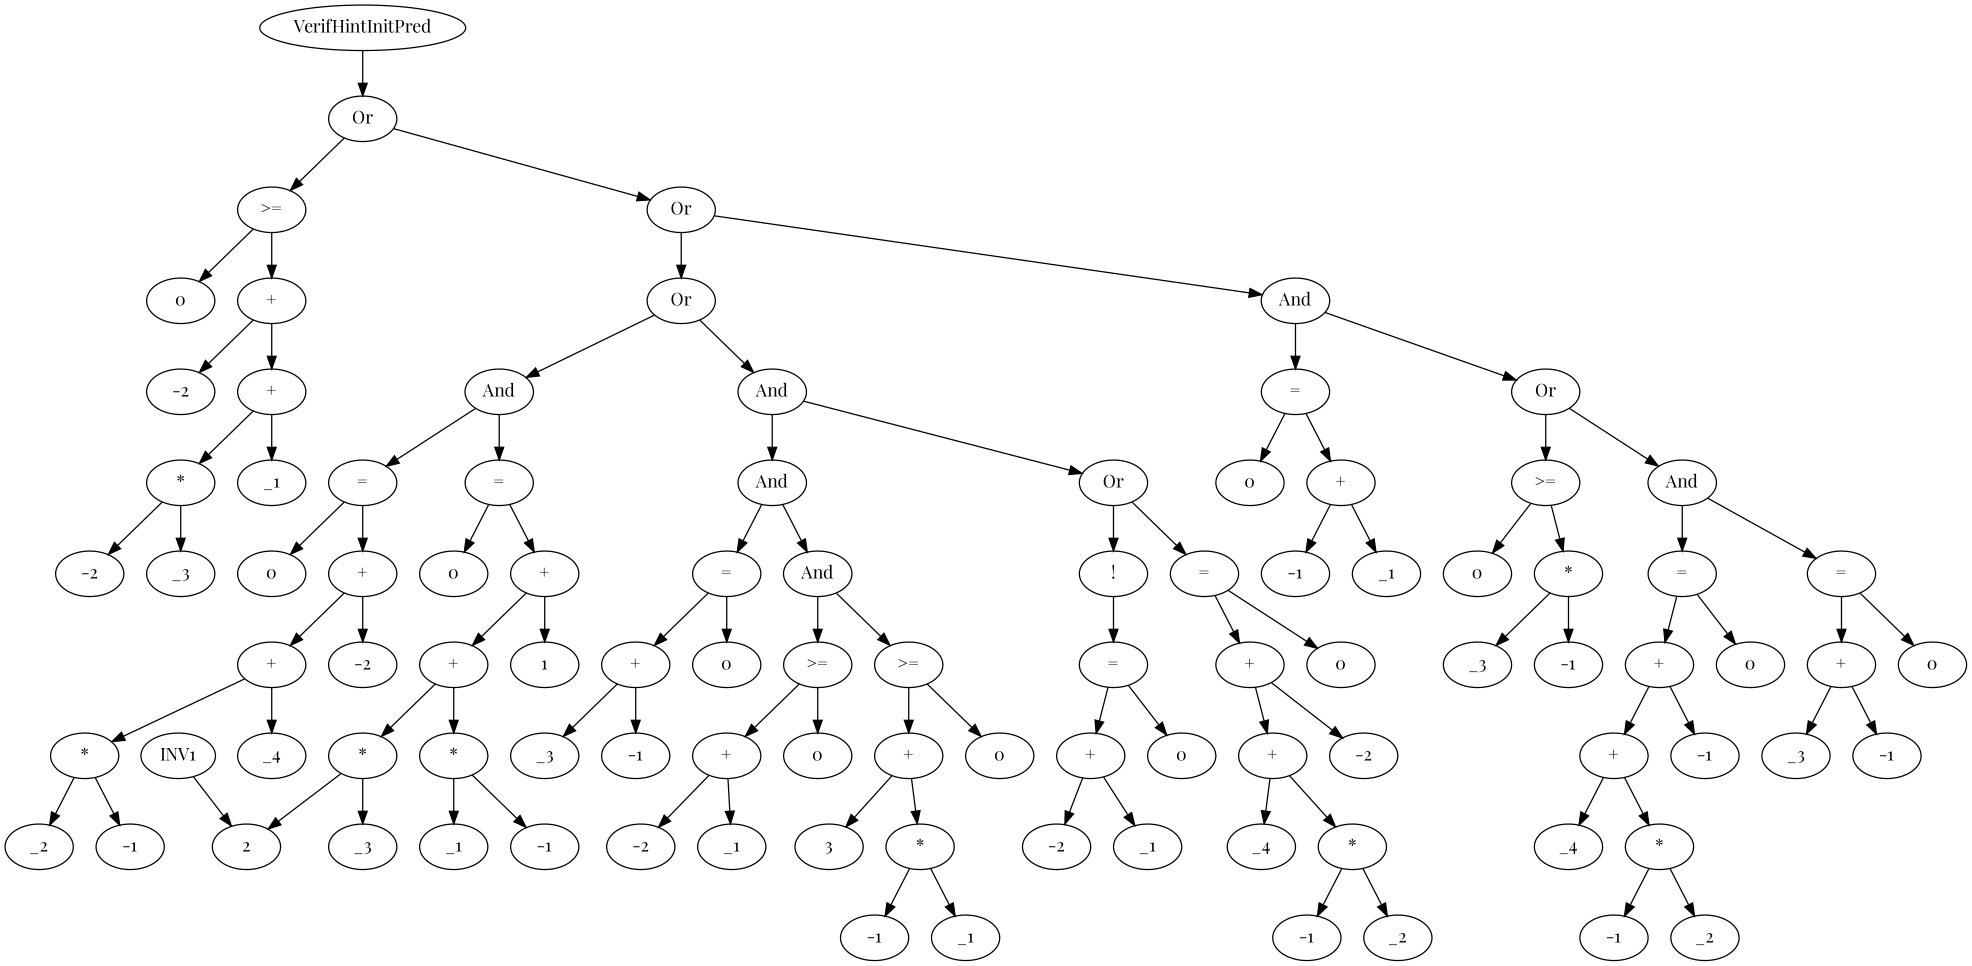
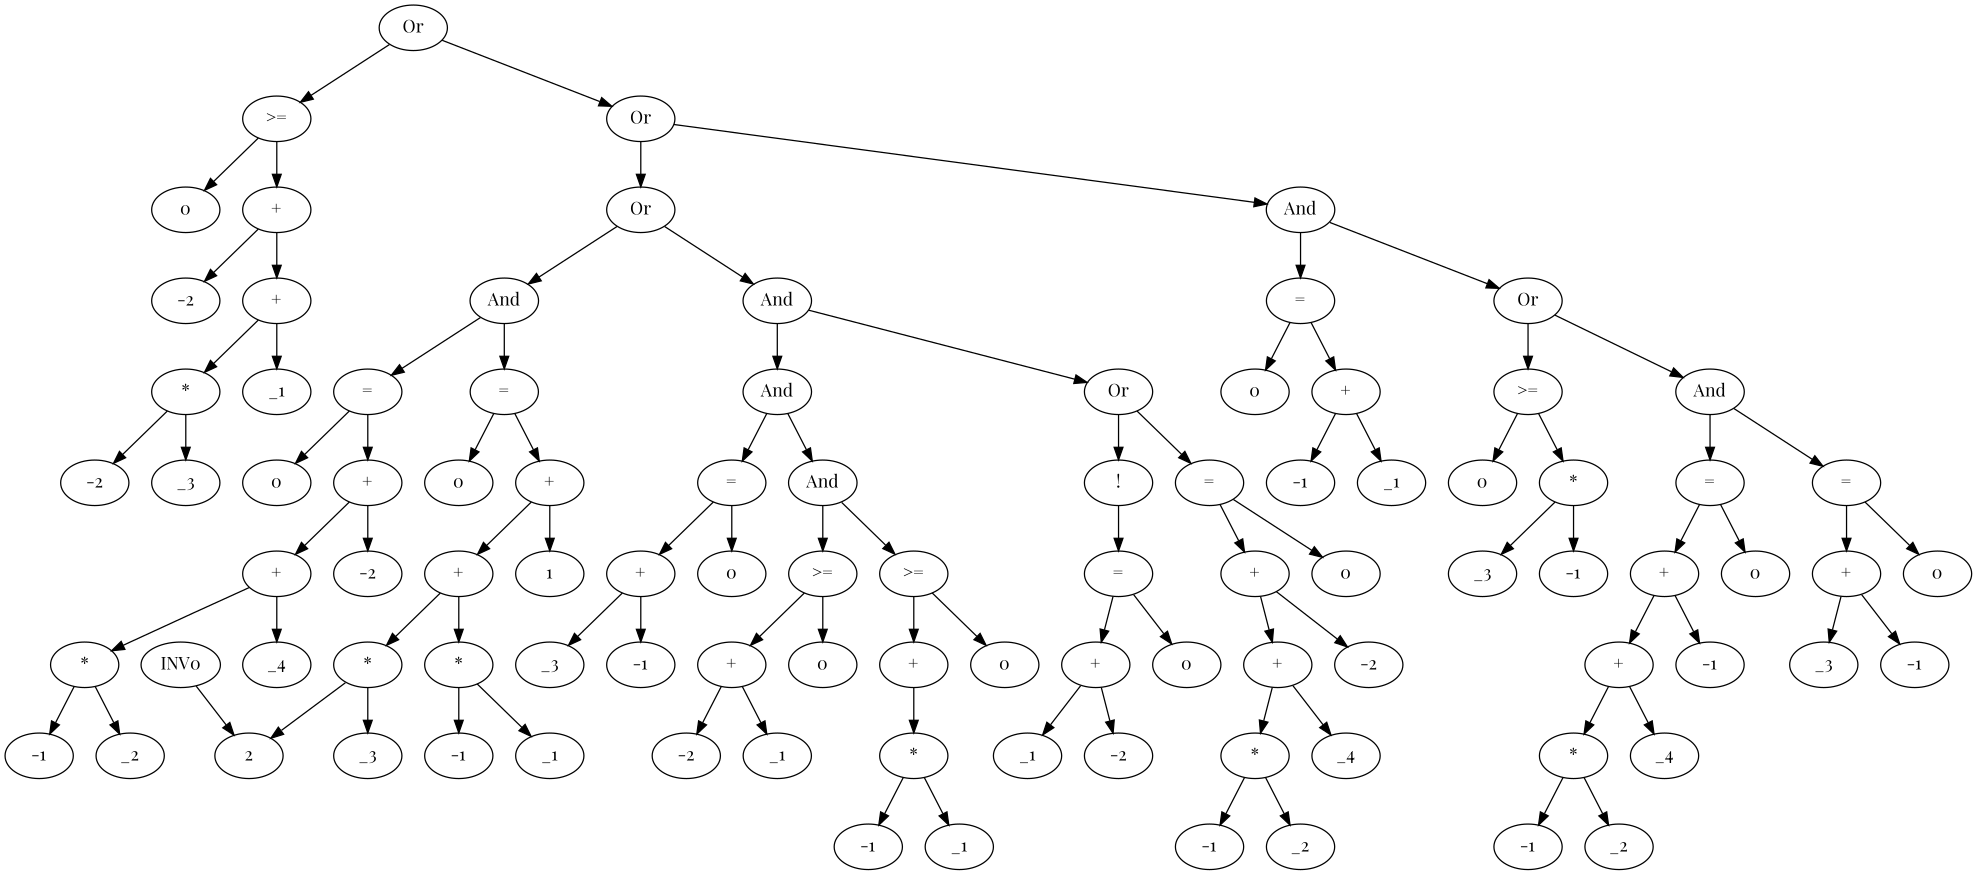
node "VerifHintInitPred": removed
node "INV1": label "INV1" -> "INV0"
node "3": removed
